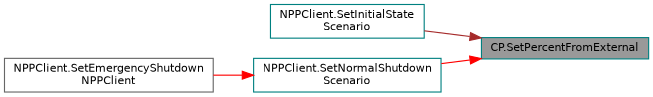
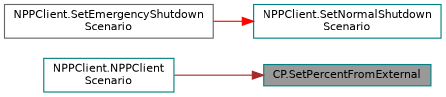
node "NPPClient.SetInitialState Scenario": label "NPPClient.SetInitialState Scenario" -> "NPPClient.NPPClient Scenario"
edge "NPPClient.SetNormalShutdown Scenario" -> "CP.SetPercentFromExternal": removed
node "NPPClient.SetEmergencyShutdown NPPClient": label "NPPClient.SetEmergencyShutdown NPPClient" -> "NPPClient.SetEmergencyShutdown Scenario"
